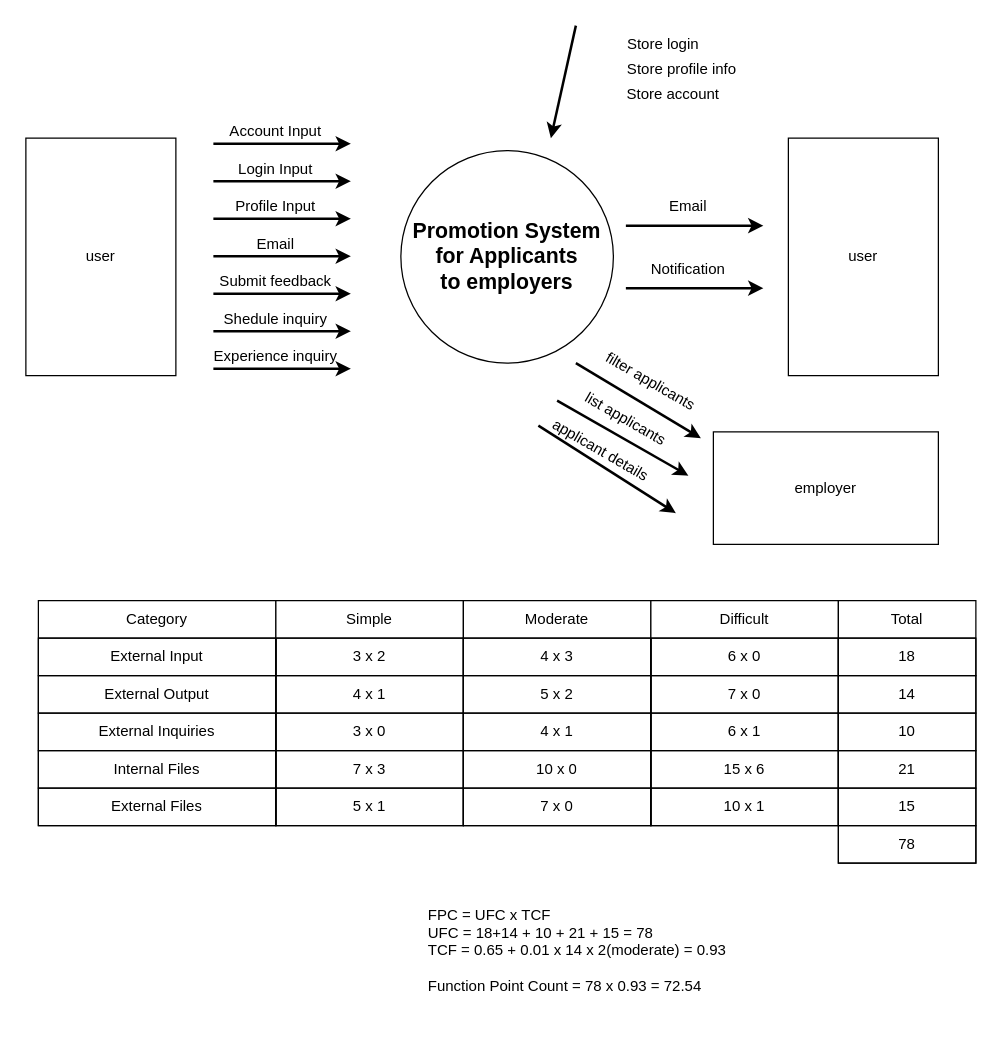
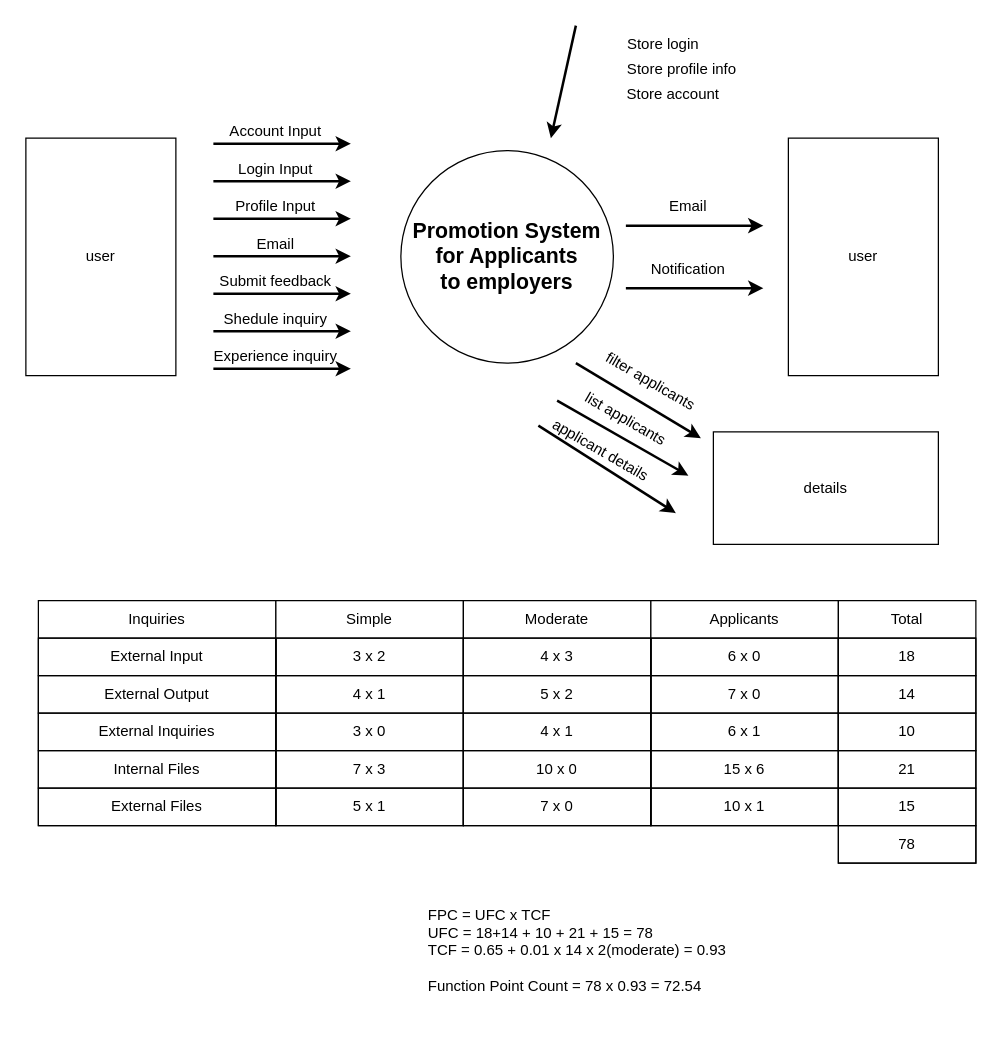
node "employer": label "employer" -> "details"
node "Category": label "Category" -> "Inquiries"
node "Difficult": label "Difficult" -> "Applicants"
